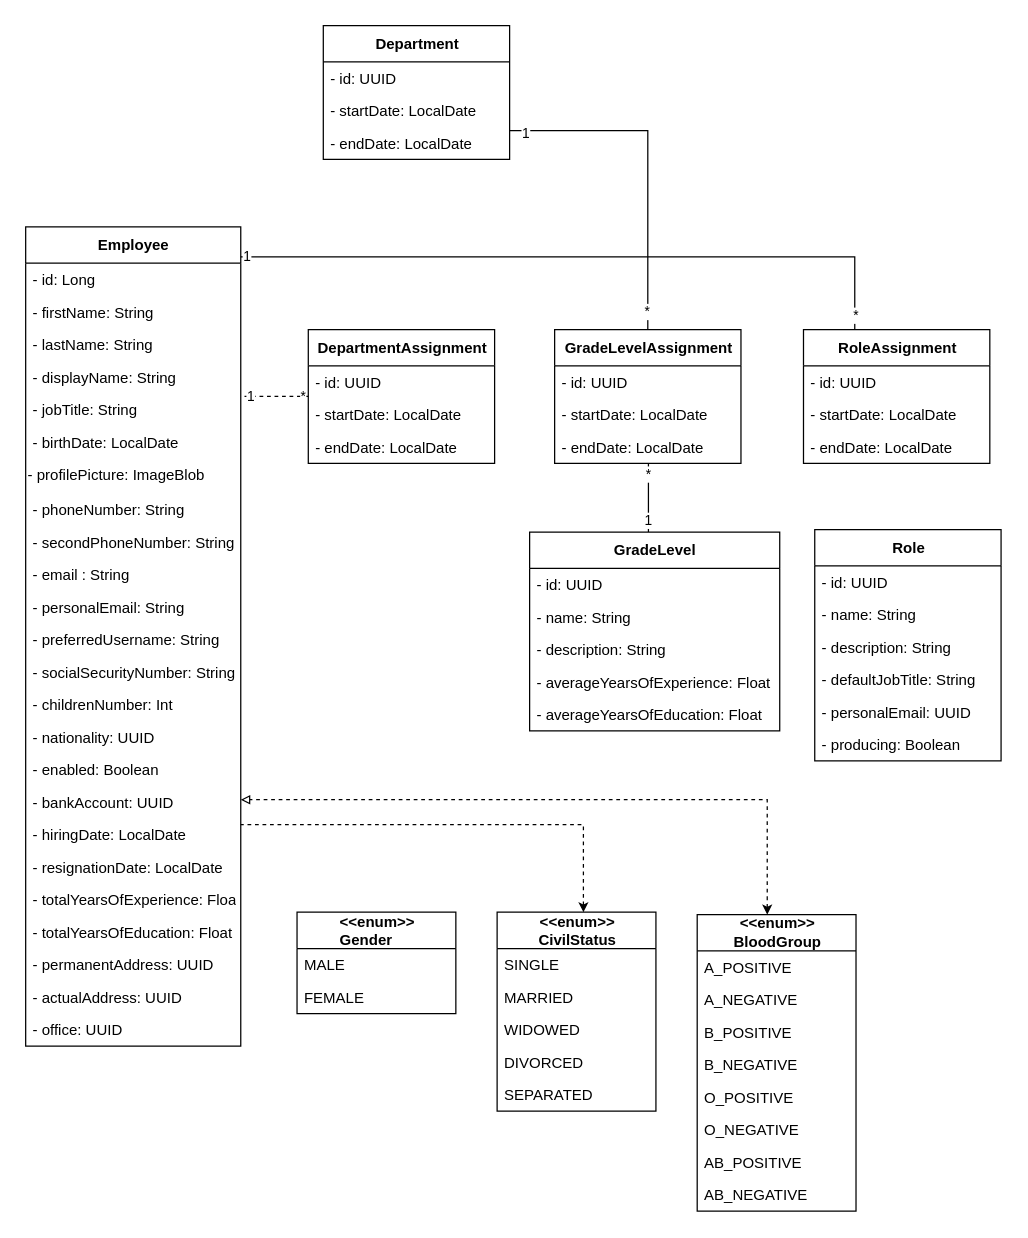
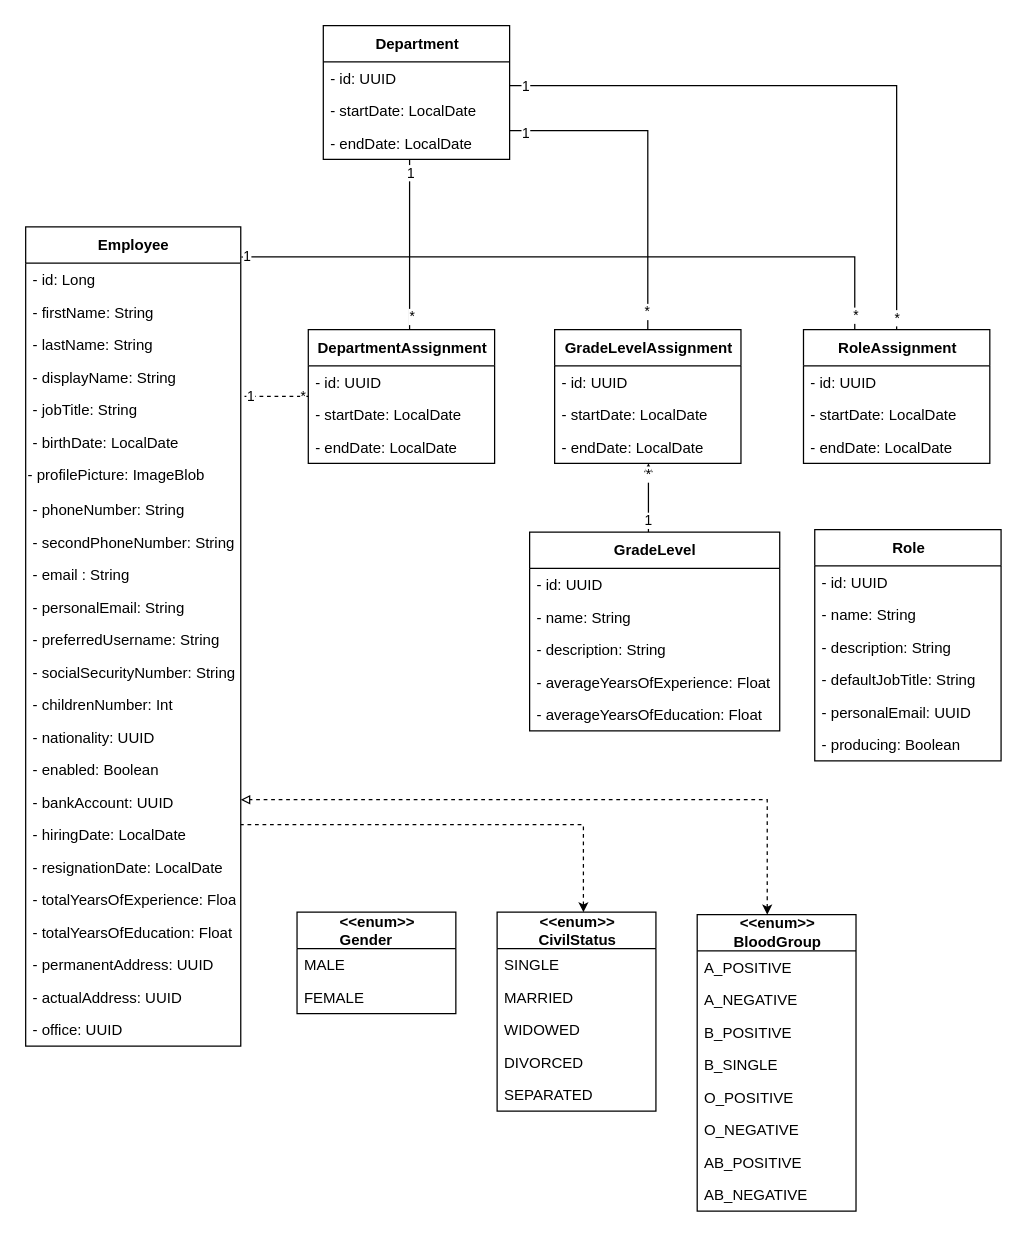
edge "Department" -- "RoleAssignment": added, labels "1", "*"
edge "Department" -- "DepartmentAssignment": added, labels "1", "*"
edge "RoleAssignment" -- "Employee": arrowhead none -> block
edge "GradeLevelAssignment" -- "GradeLevel": arrowhead none -> open
node "B_NEGATIVE": label "B_NEGATIVE" -> "B_SINGLE"
